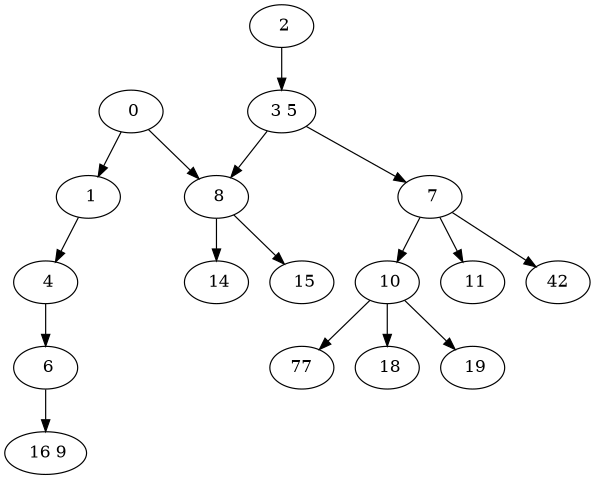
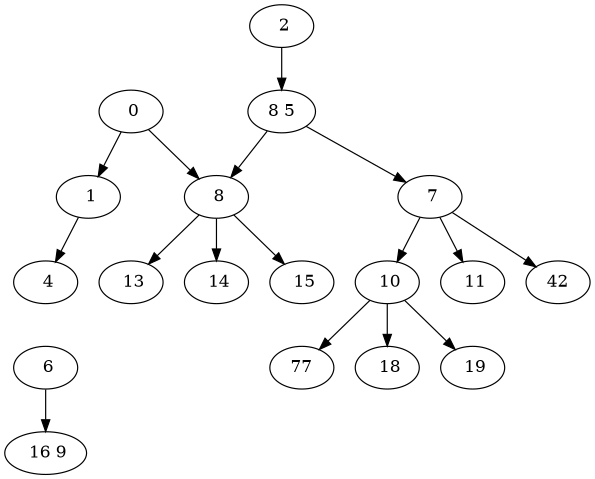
node "3 5": label "3 5" -> "8 5"
node "13": added
edge "4" -> "6": removed
